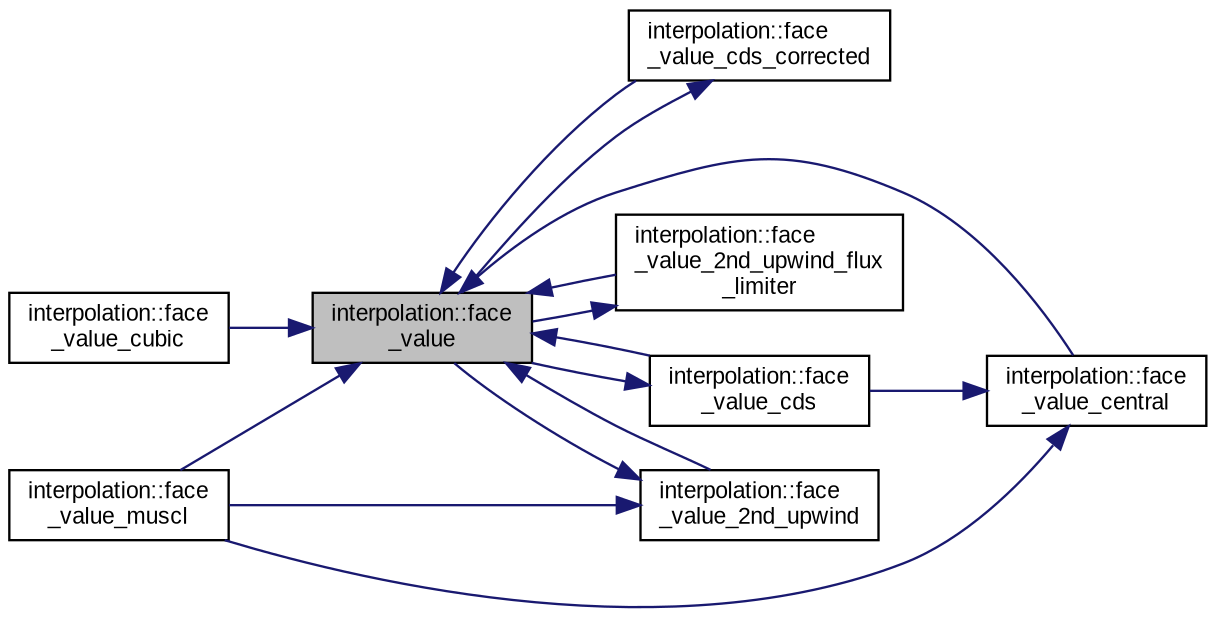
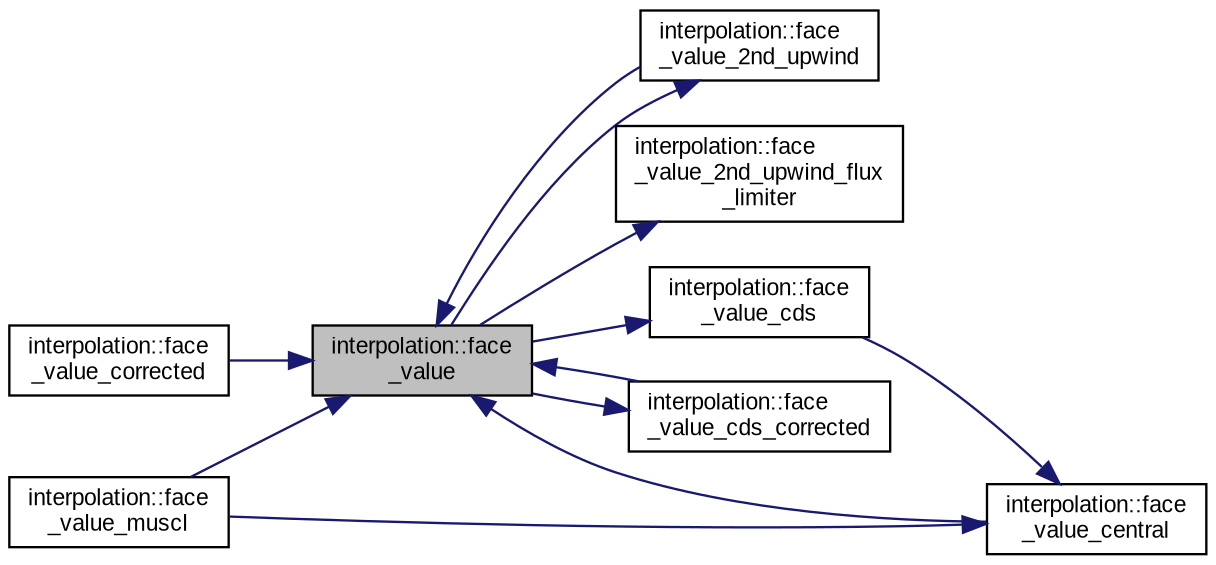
edge "interpolation::face _value_2nd_upwind_flux _limiter" -> "interpolation::face _value": removed
node "interpolation::face _value_cubic": label "interpolation::face _value_cubic" -> "interpolation::face _value_corrected"
edge "interpolation::face _value_cds" -> "interpolation::face _value": removed
edge "interpolation::face _value_muscl" -> "interpolation::face _value_2nd_upwind": removed
